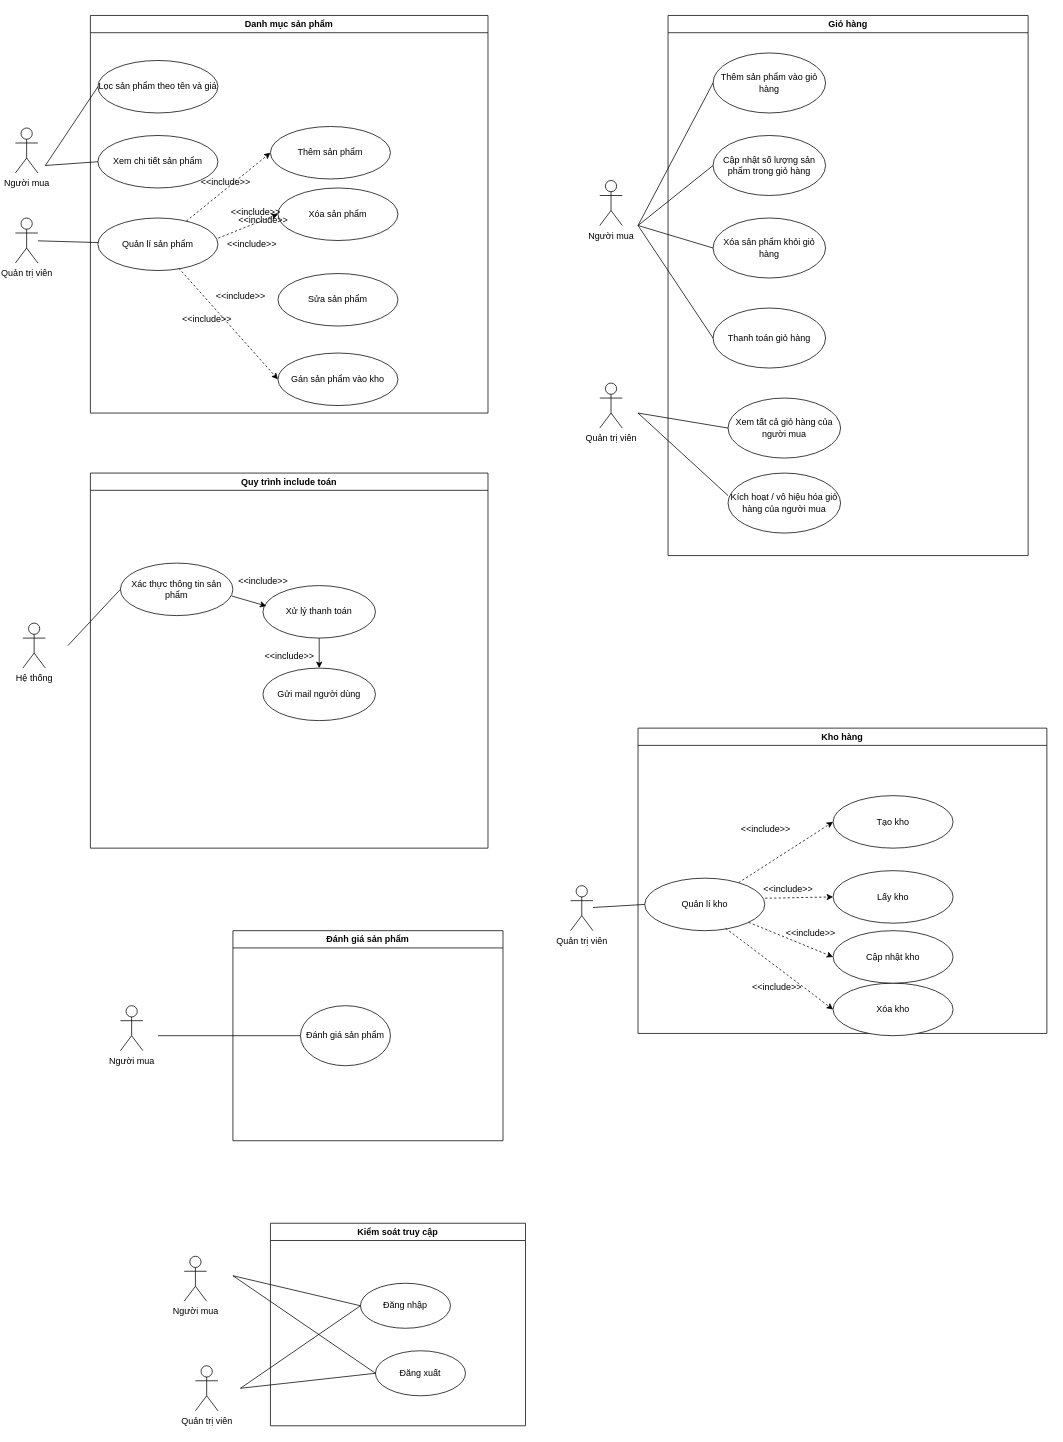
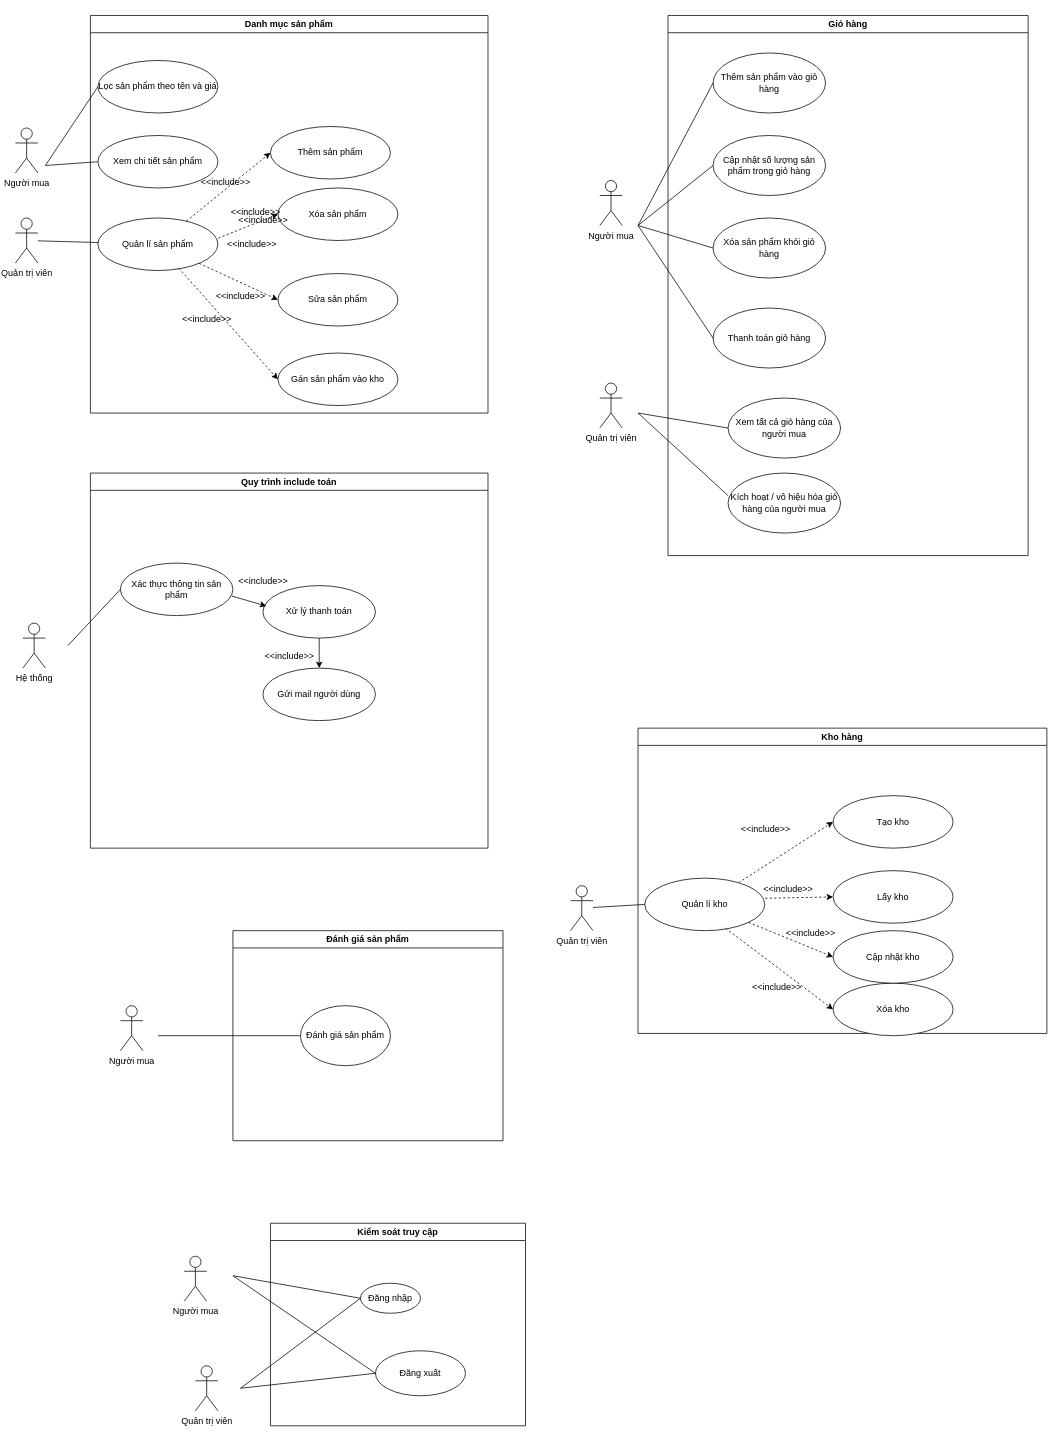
edge "Quản lí sản phẩm" -> "Sửa sản phẩm": added
node "Đăng nhập": size 90x45 -> 60x30
